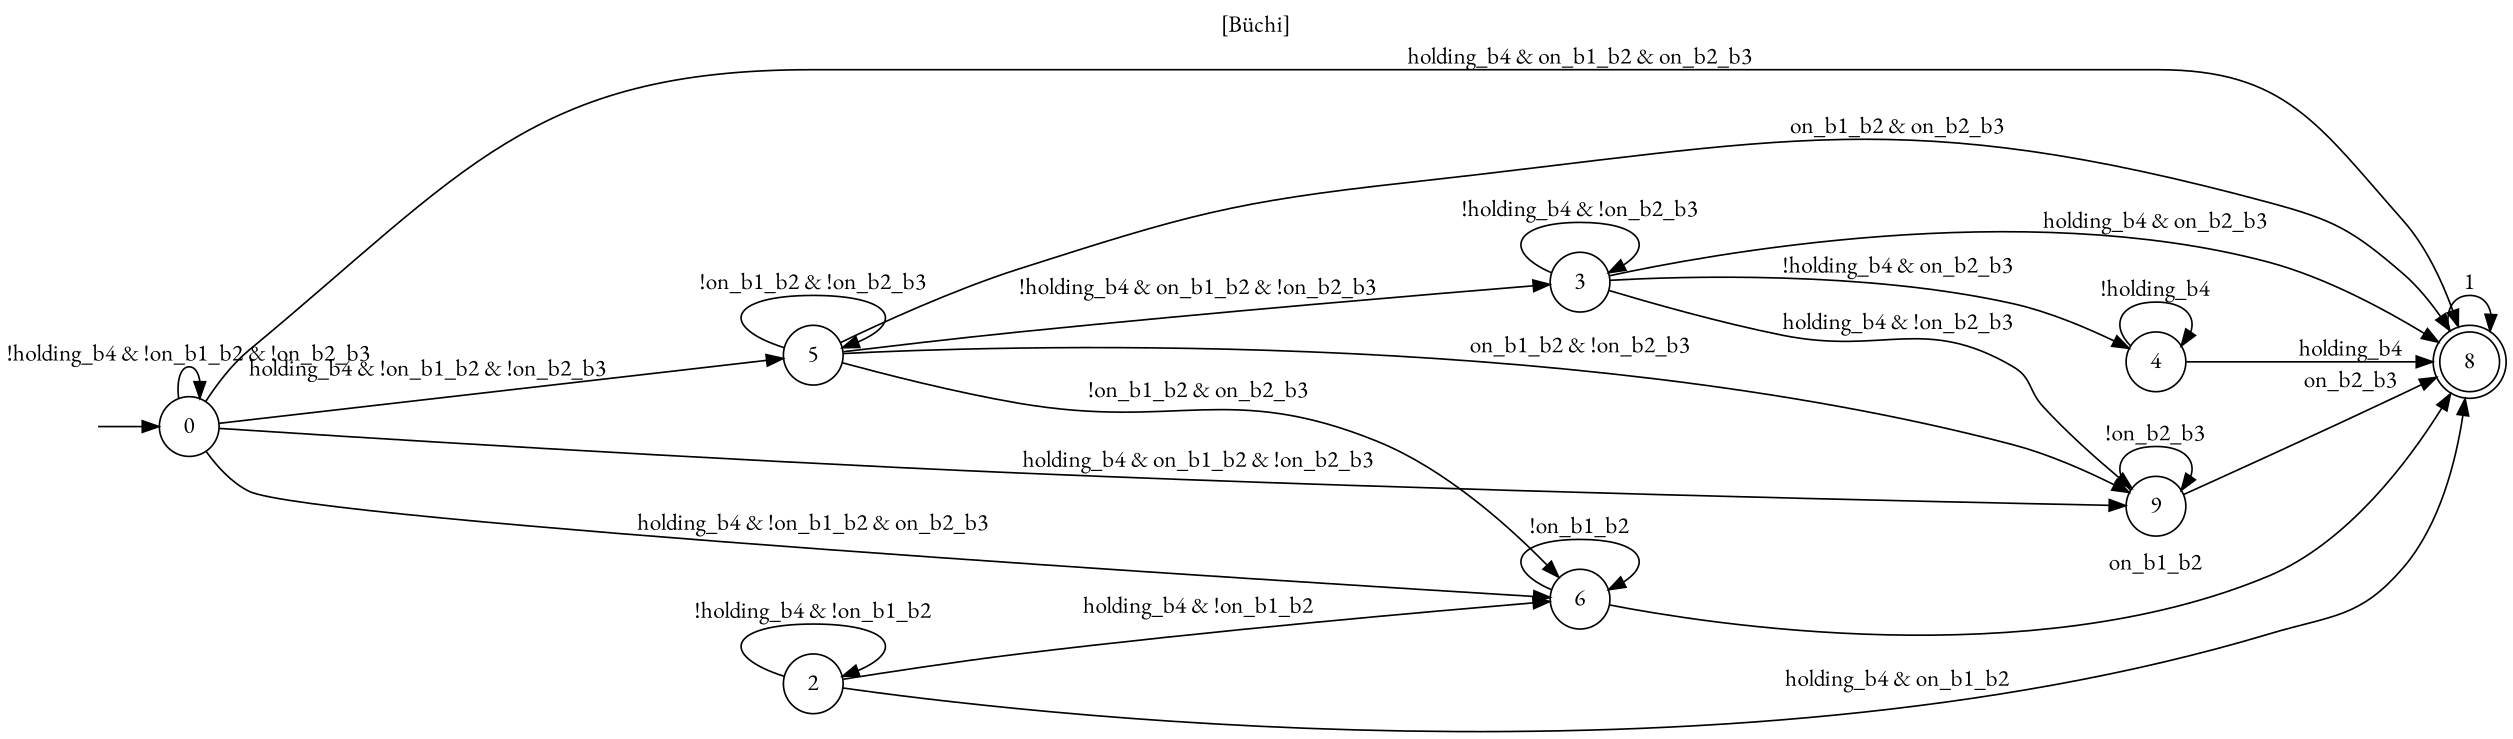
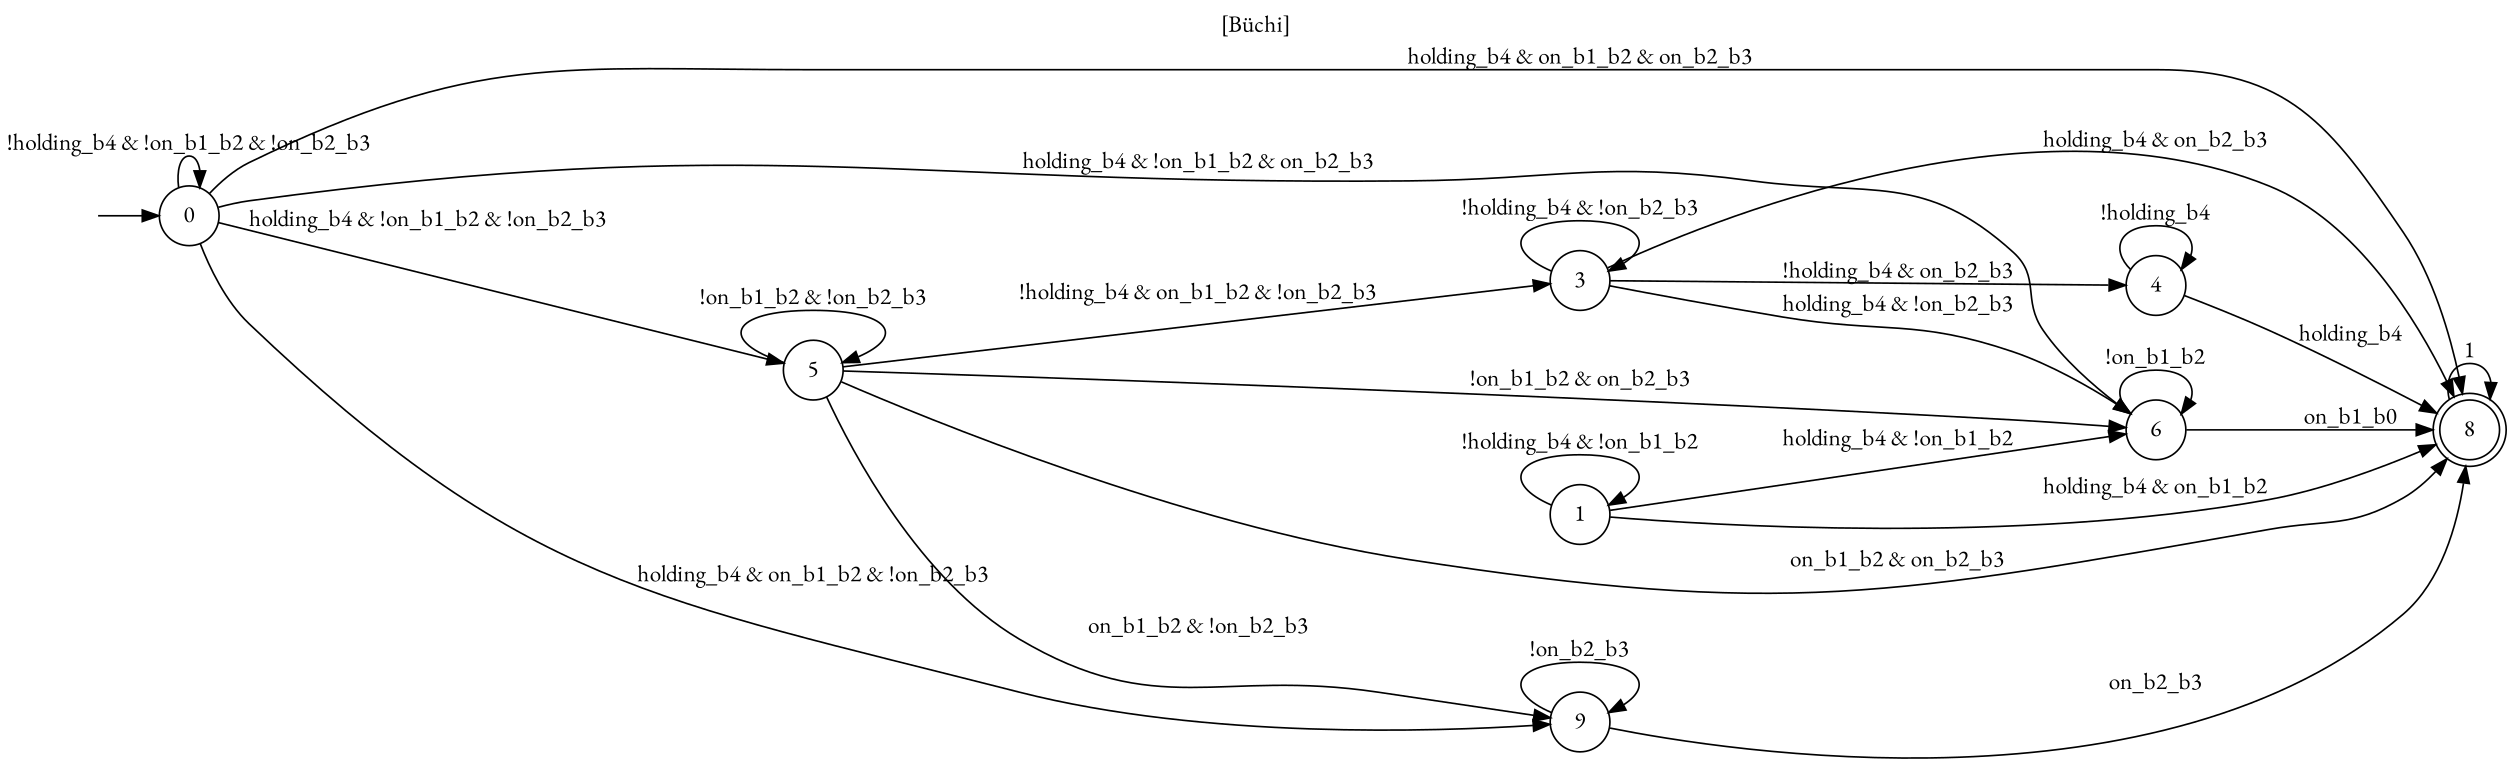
edge "3" -> "9": now "3" -> "6"
edge "6" -> "8": label "on_b1_b2" -> "on_b1_b0"
node "2": label "2" -> "1"
